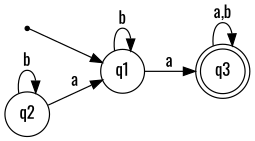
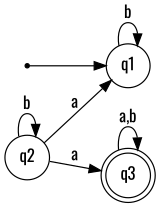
edge "q1" -> "q3": now "q2" -> "q3"
